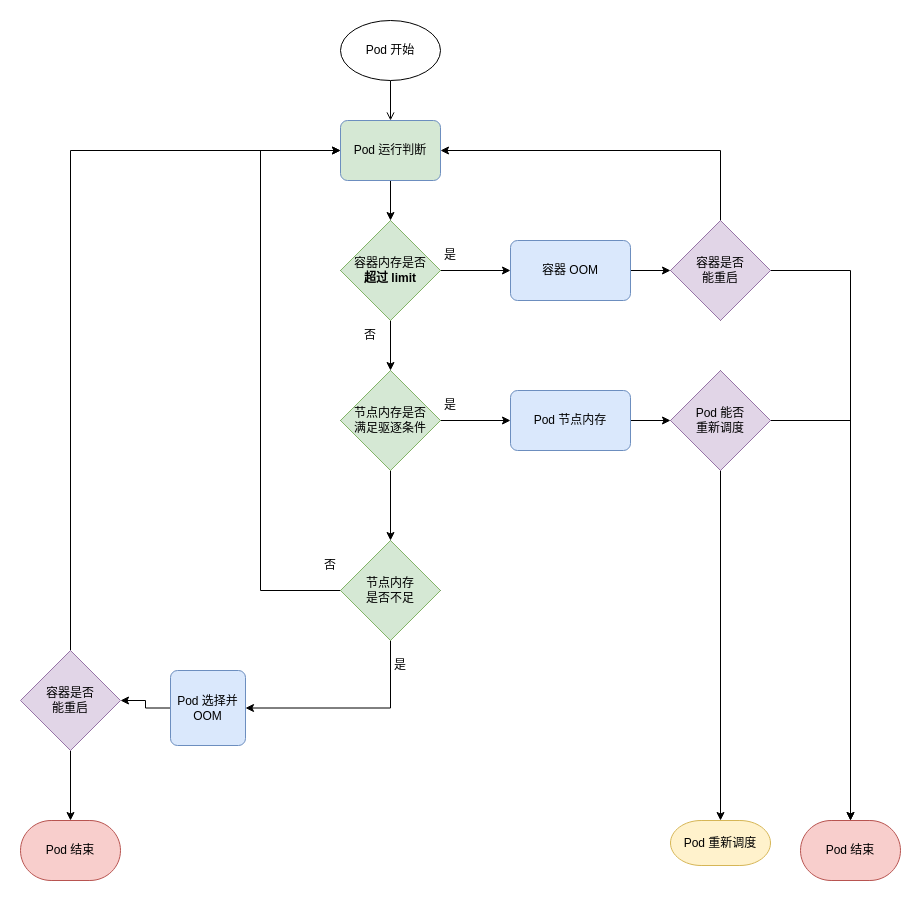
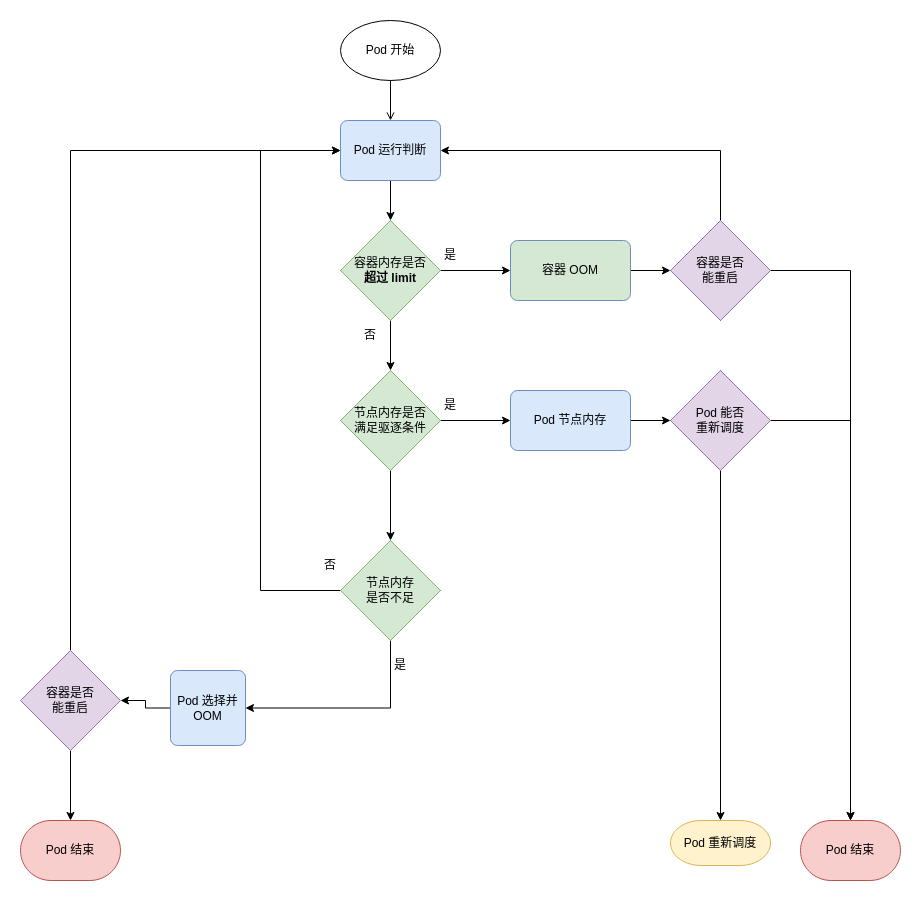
node "Pod 运行判断": fillcolor #d5e8d4 -> #dae8fc
node "容器 OOM": fillcolor #dae8fc -> #d5e8d4
